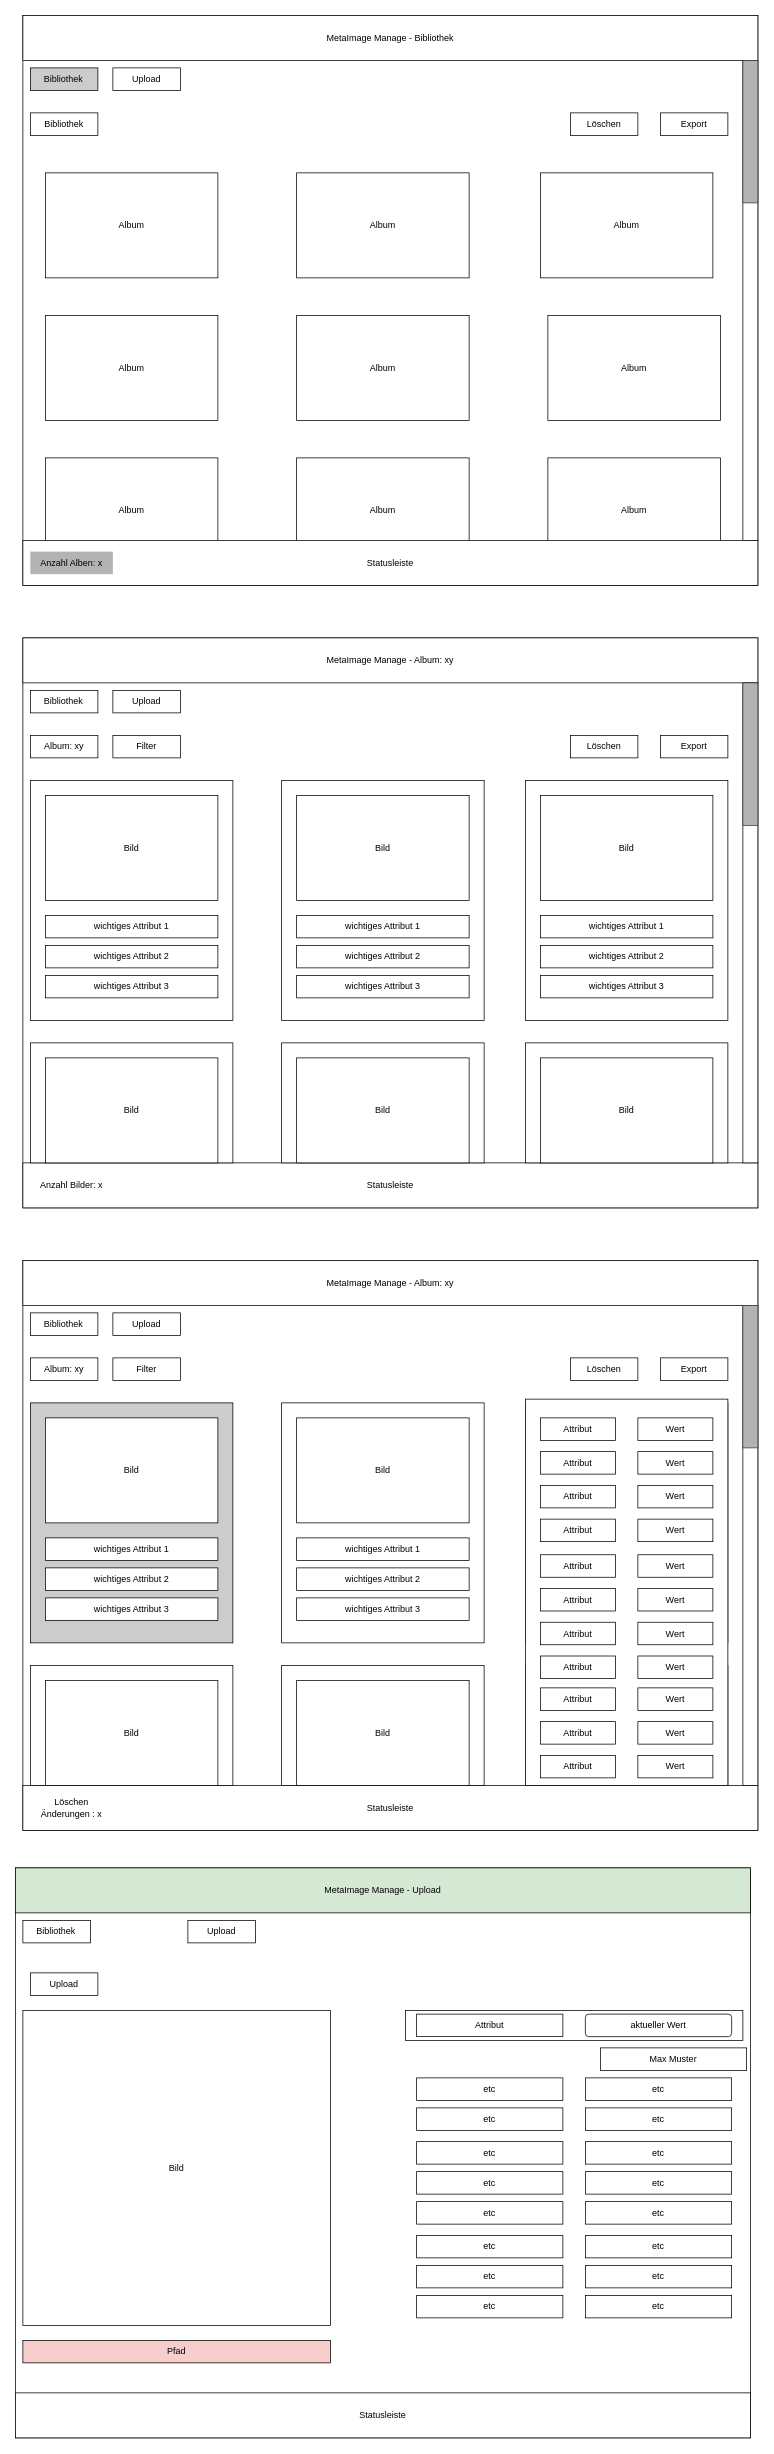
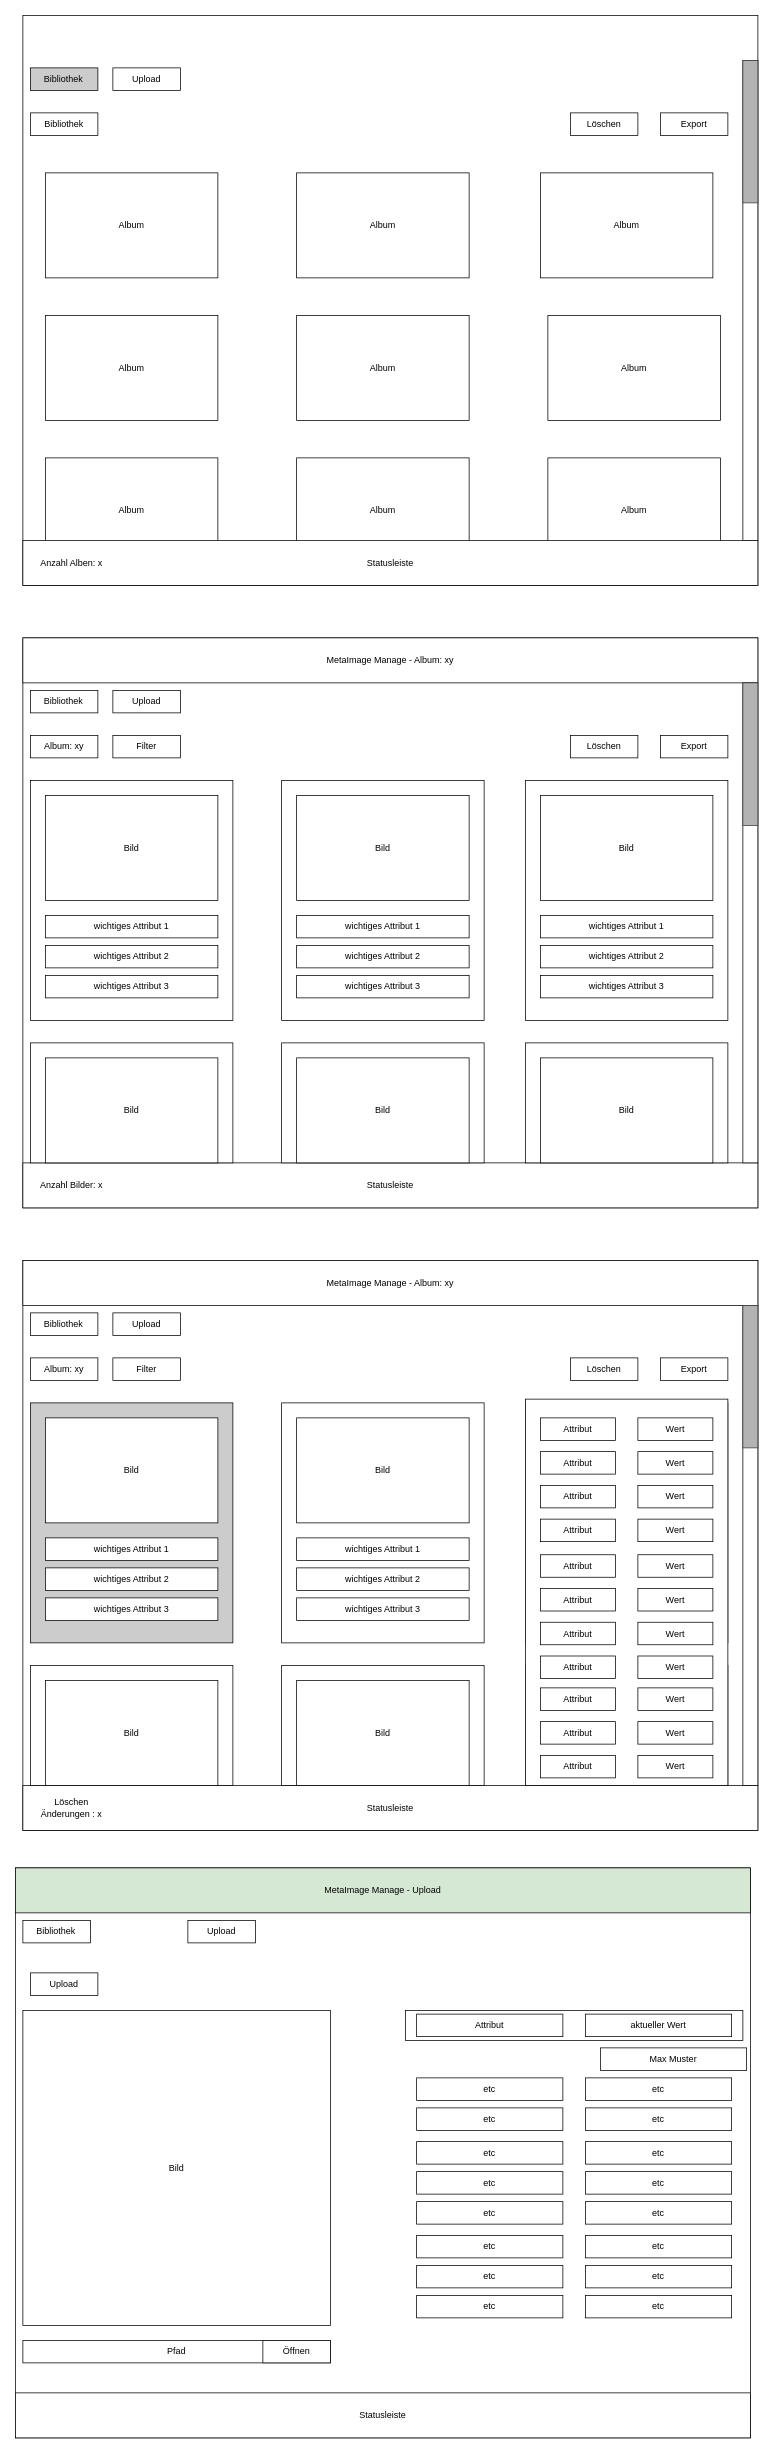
node "MetaImage Manage - Bibliothek": removed
node "Anzahl Alben: x": fillcolor #b3b3b3 -> #ffffff
node "aktueller Wert": shape rounded rectangle -> rectangle
node "Pfad": fillcolor #f8cecc -> #ffffff
node "Öffnen": added
